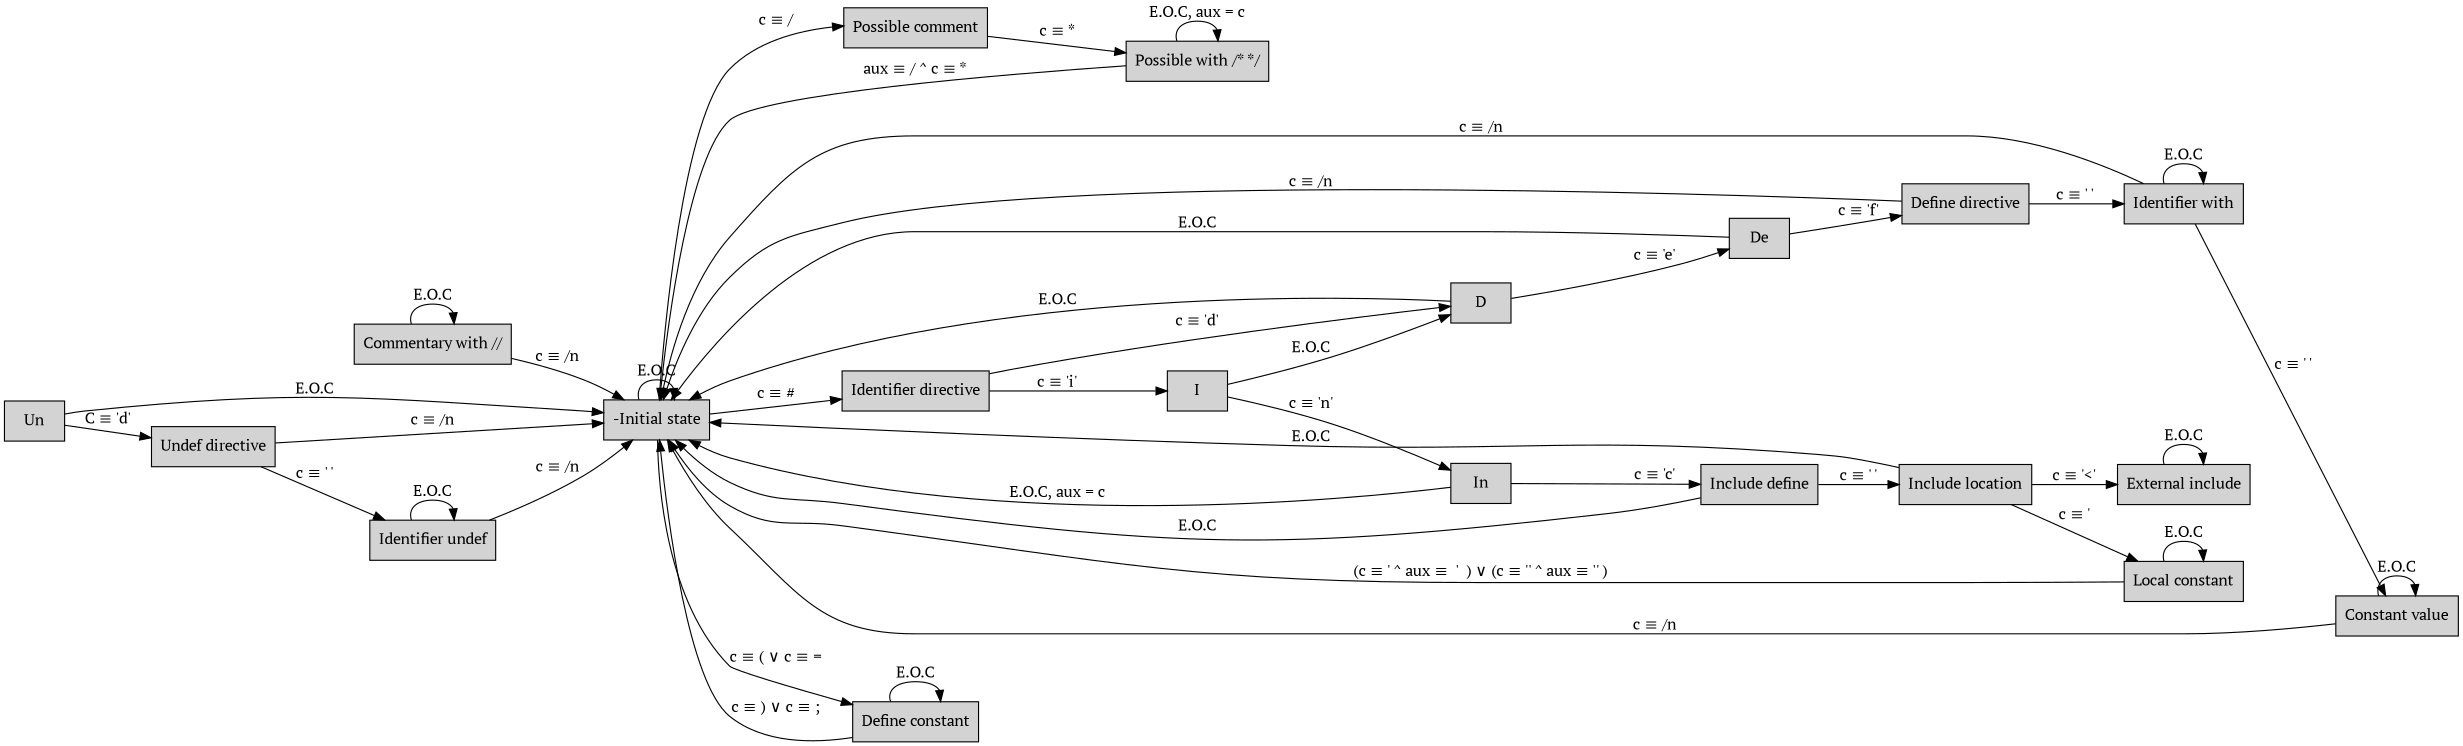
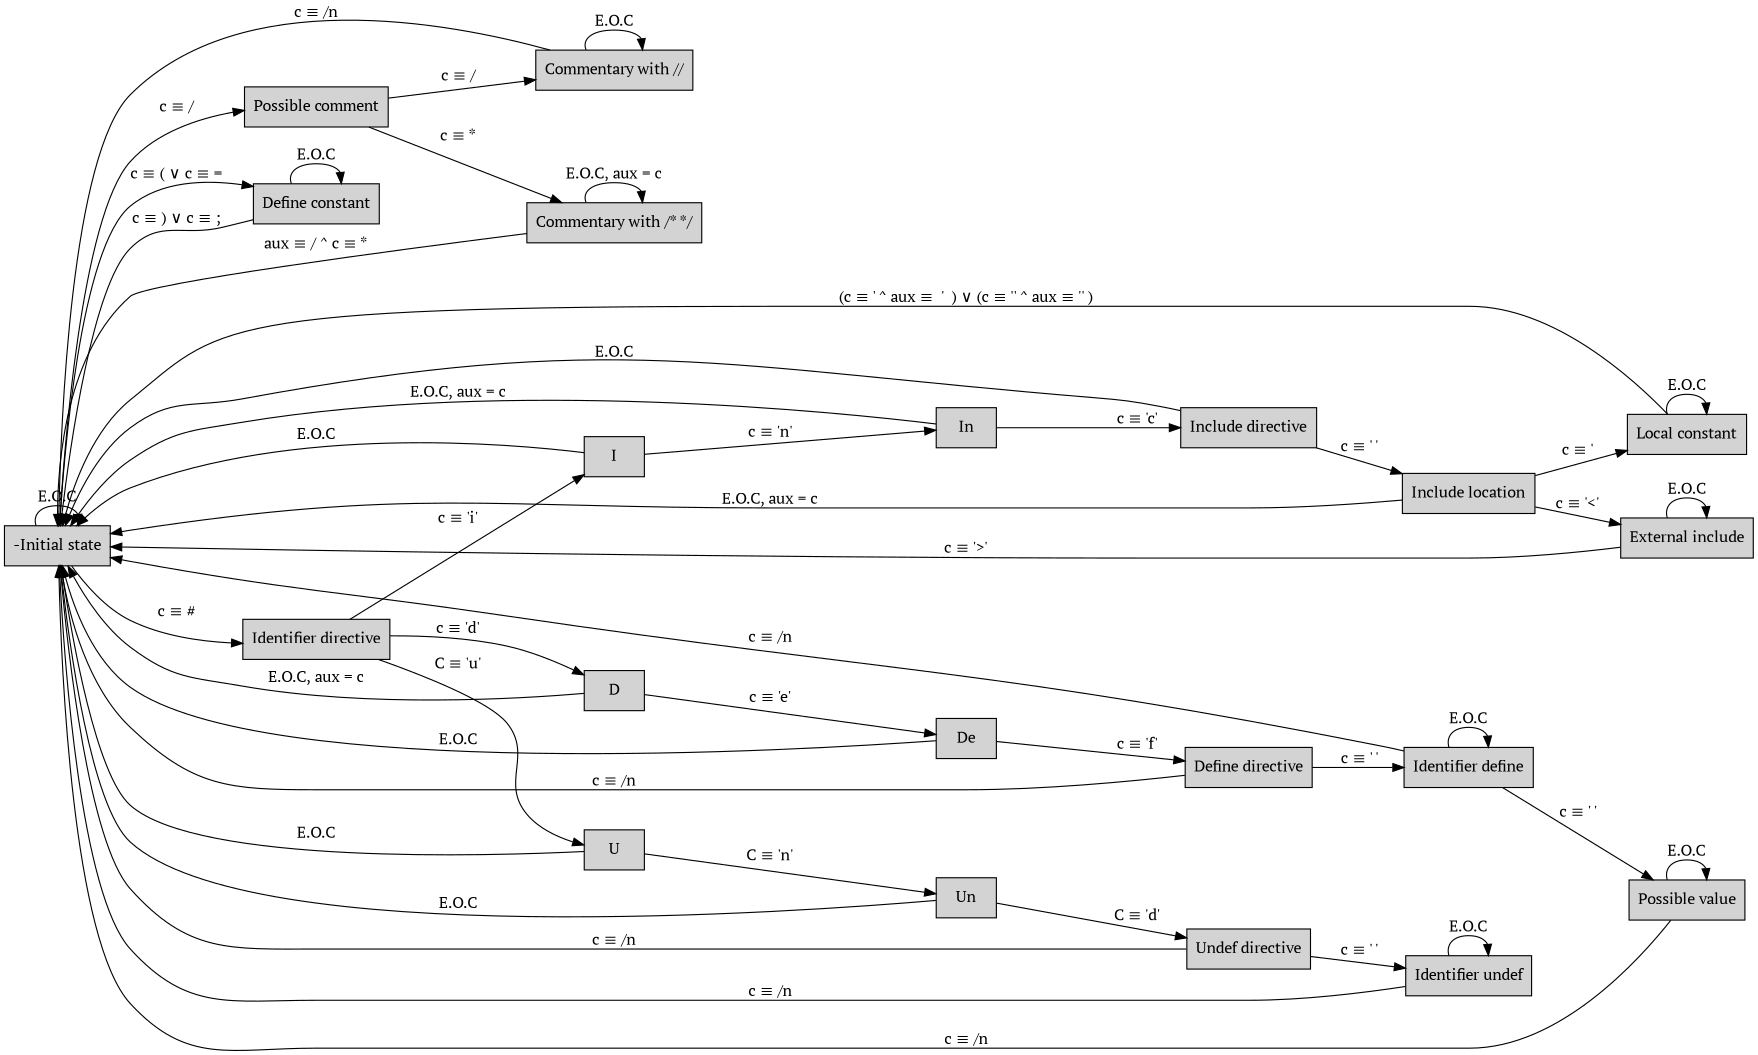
node "Possible with /* */": label "Possible with /* */" -> "Commentary with /* */"
edge "Possible comment" -> "Commentary with //": added, label "c ≡ /"
node "Identifier with": label "Identifier with" -> "Identifier define"
edge "D" -> "-Initial state": label "E.O.C" -> "E.O.C, aux = c"
edge "I" -> "D": now "I" -> "-Initial state"
edge "Include location" -> "-Initial state": label "E.O.C" -> "E.O.C, aux = c"
node "Include define": label "Include define" -> "Include directive"
edge "External include" -> "-Initial state": added, label "c ≡ '>'"
node "Constant value": label "Constant value" -> "Possible value"
node "U": added
